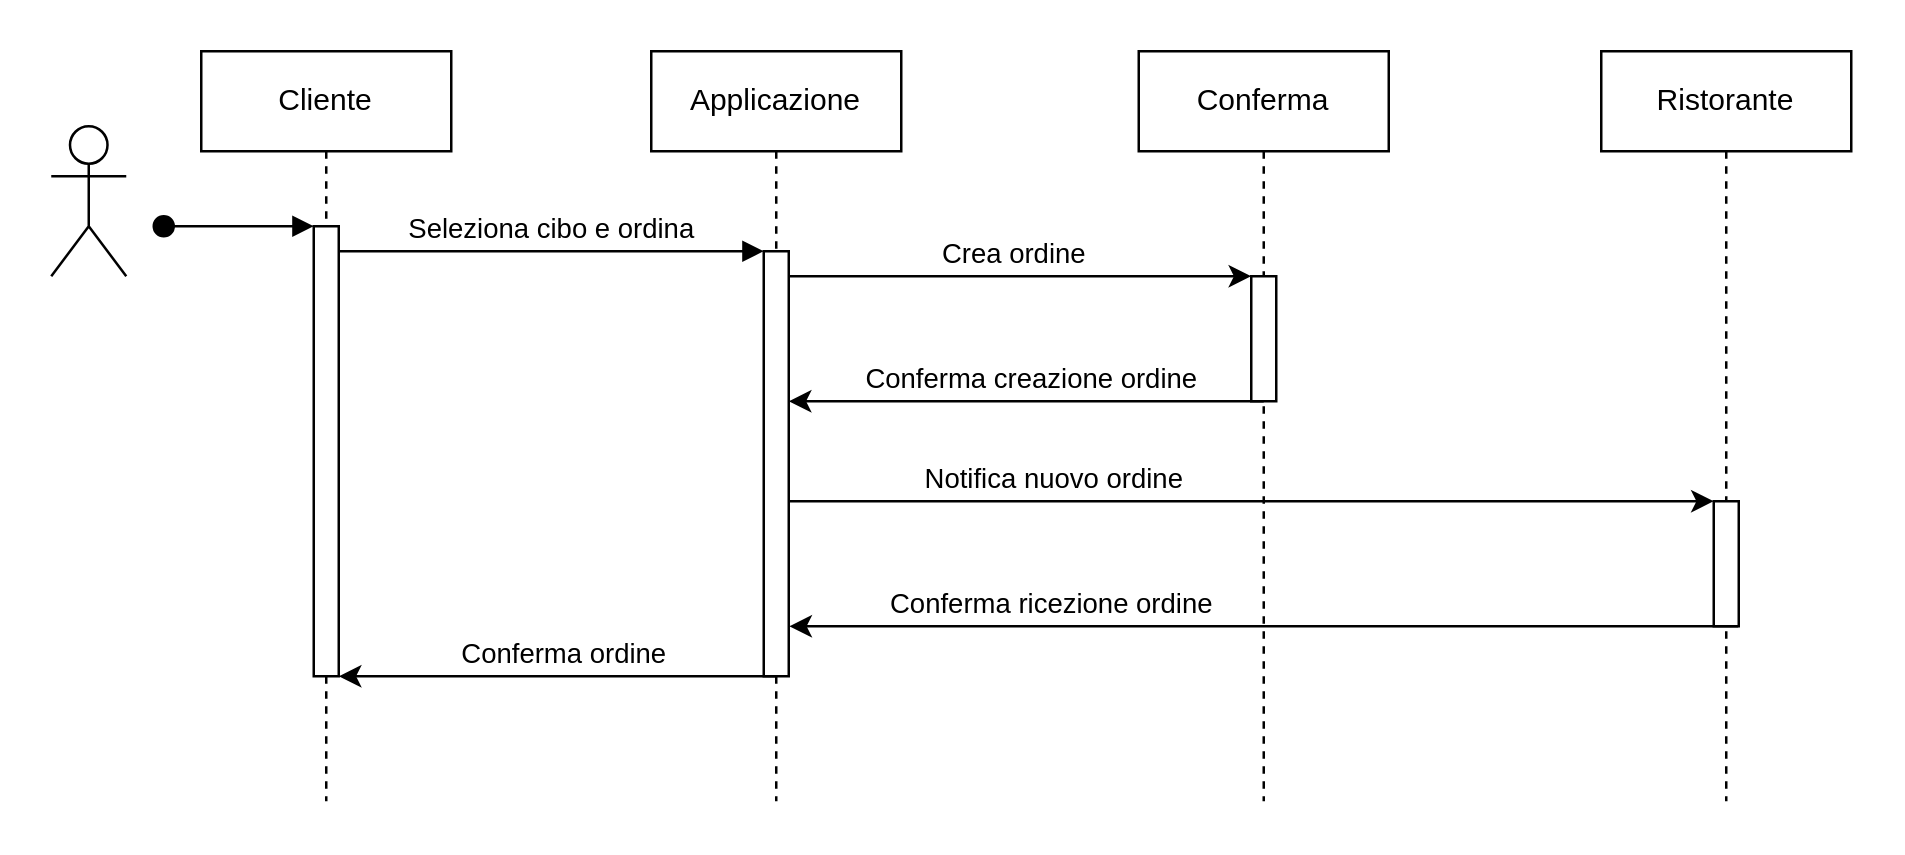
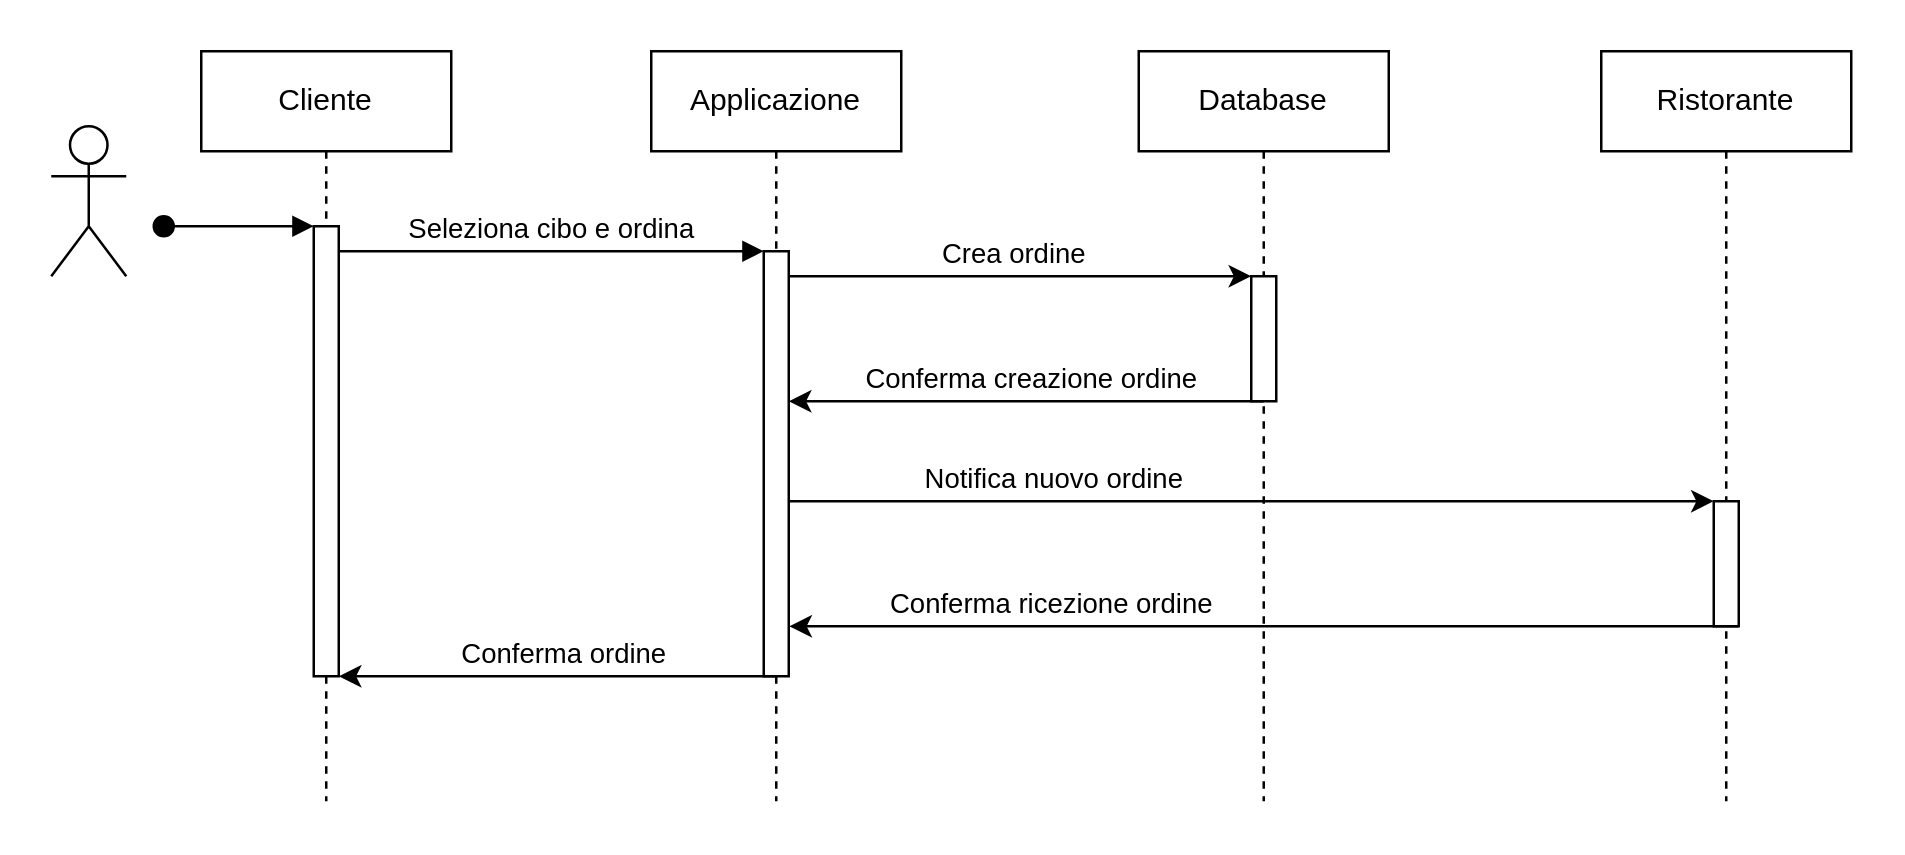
node "Conferma": label "Conferma" -> "Database"
